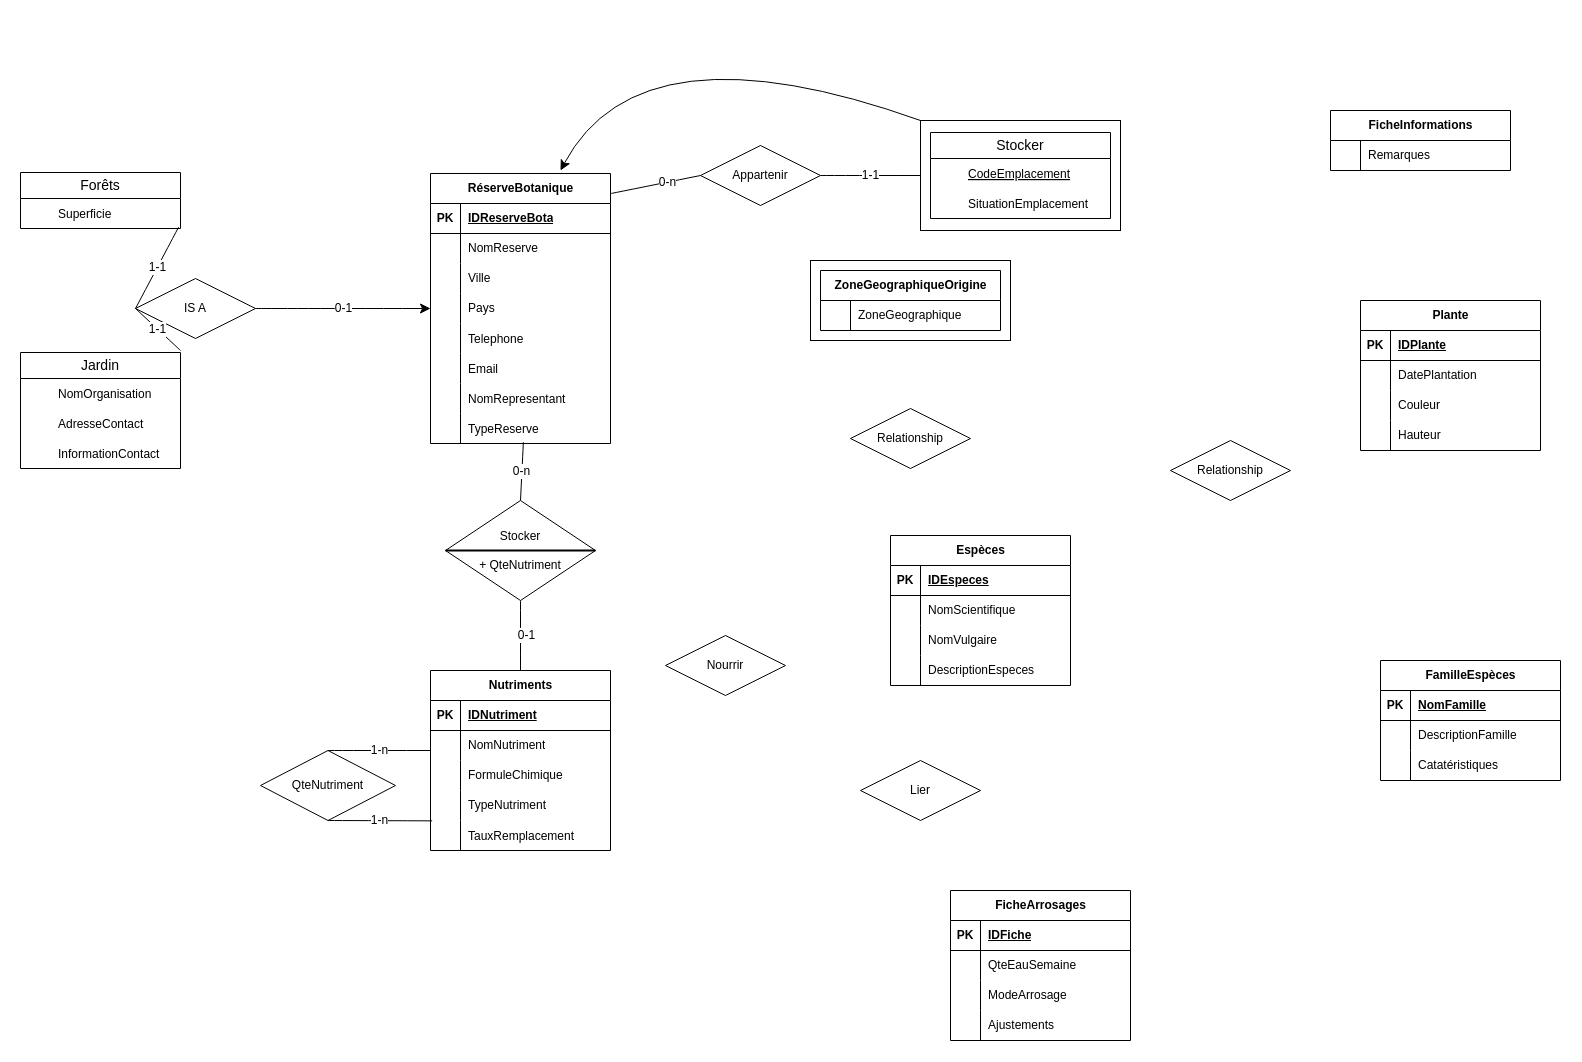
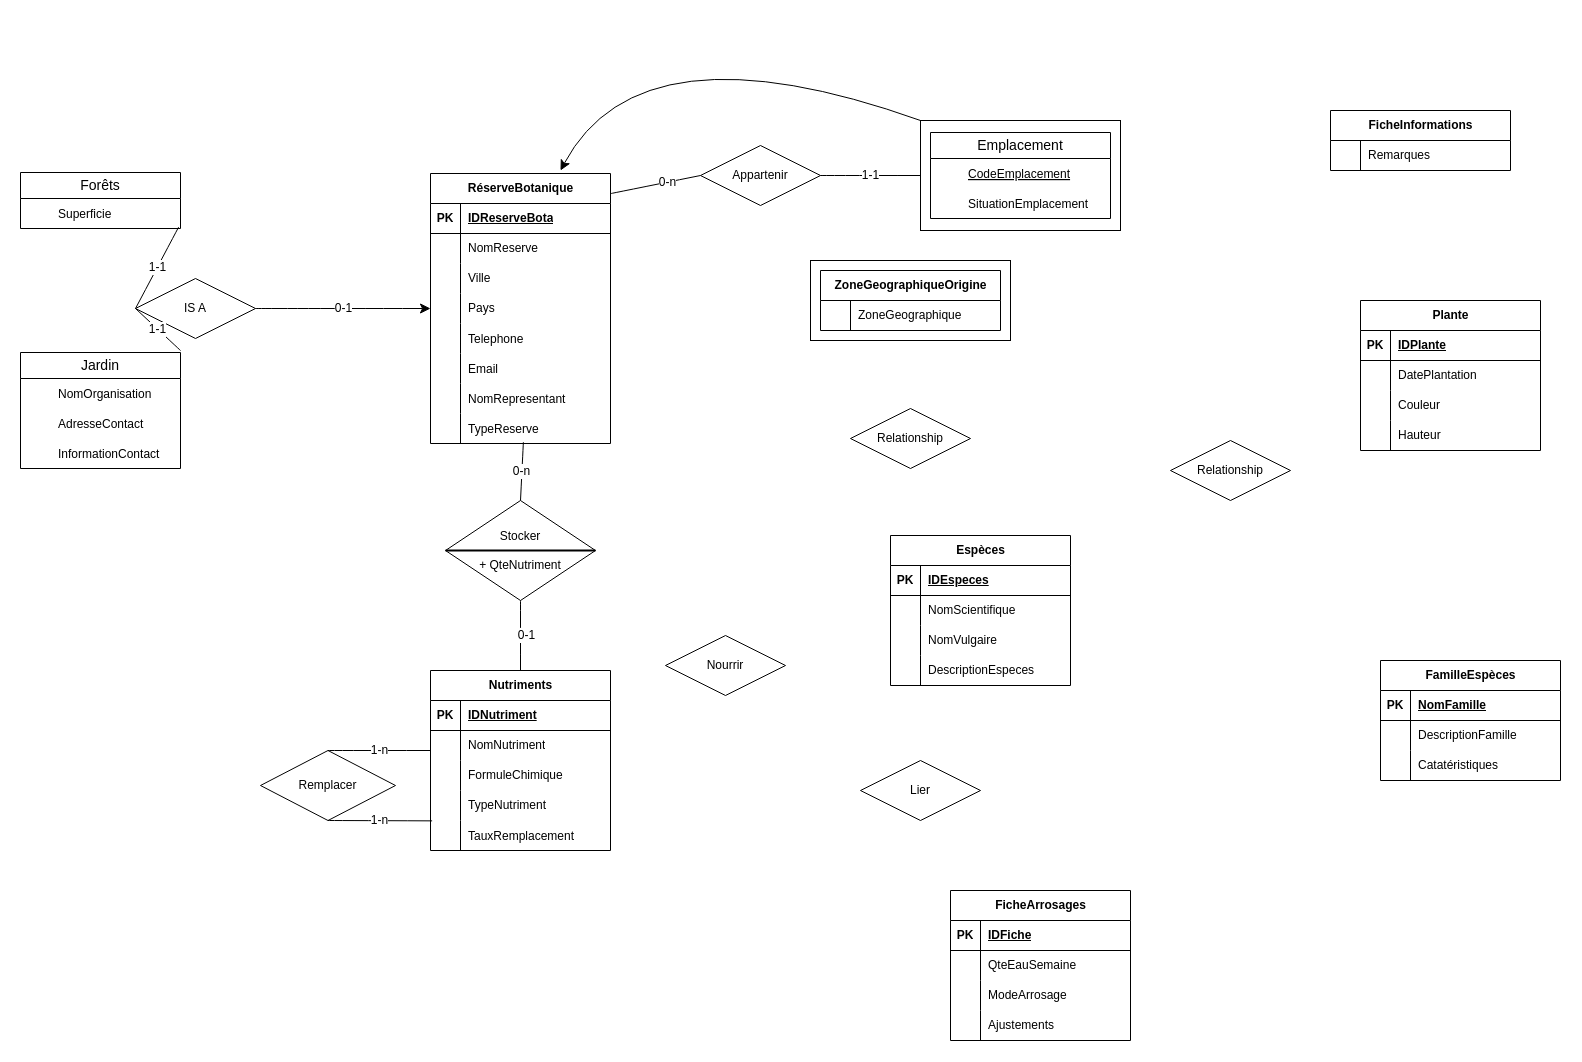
node "Stocker": label "Stocker" -> "Emplacement"
node "QteNutriment": label "QteNutriment" -> "Remplacer"
